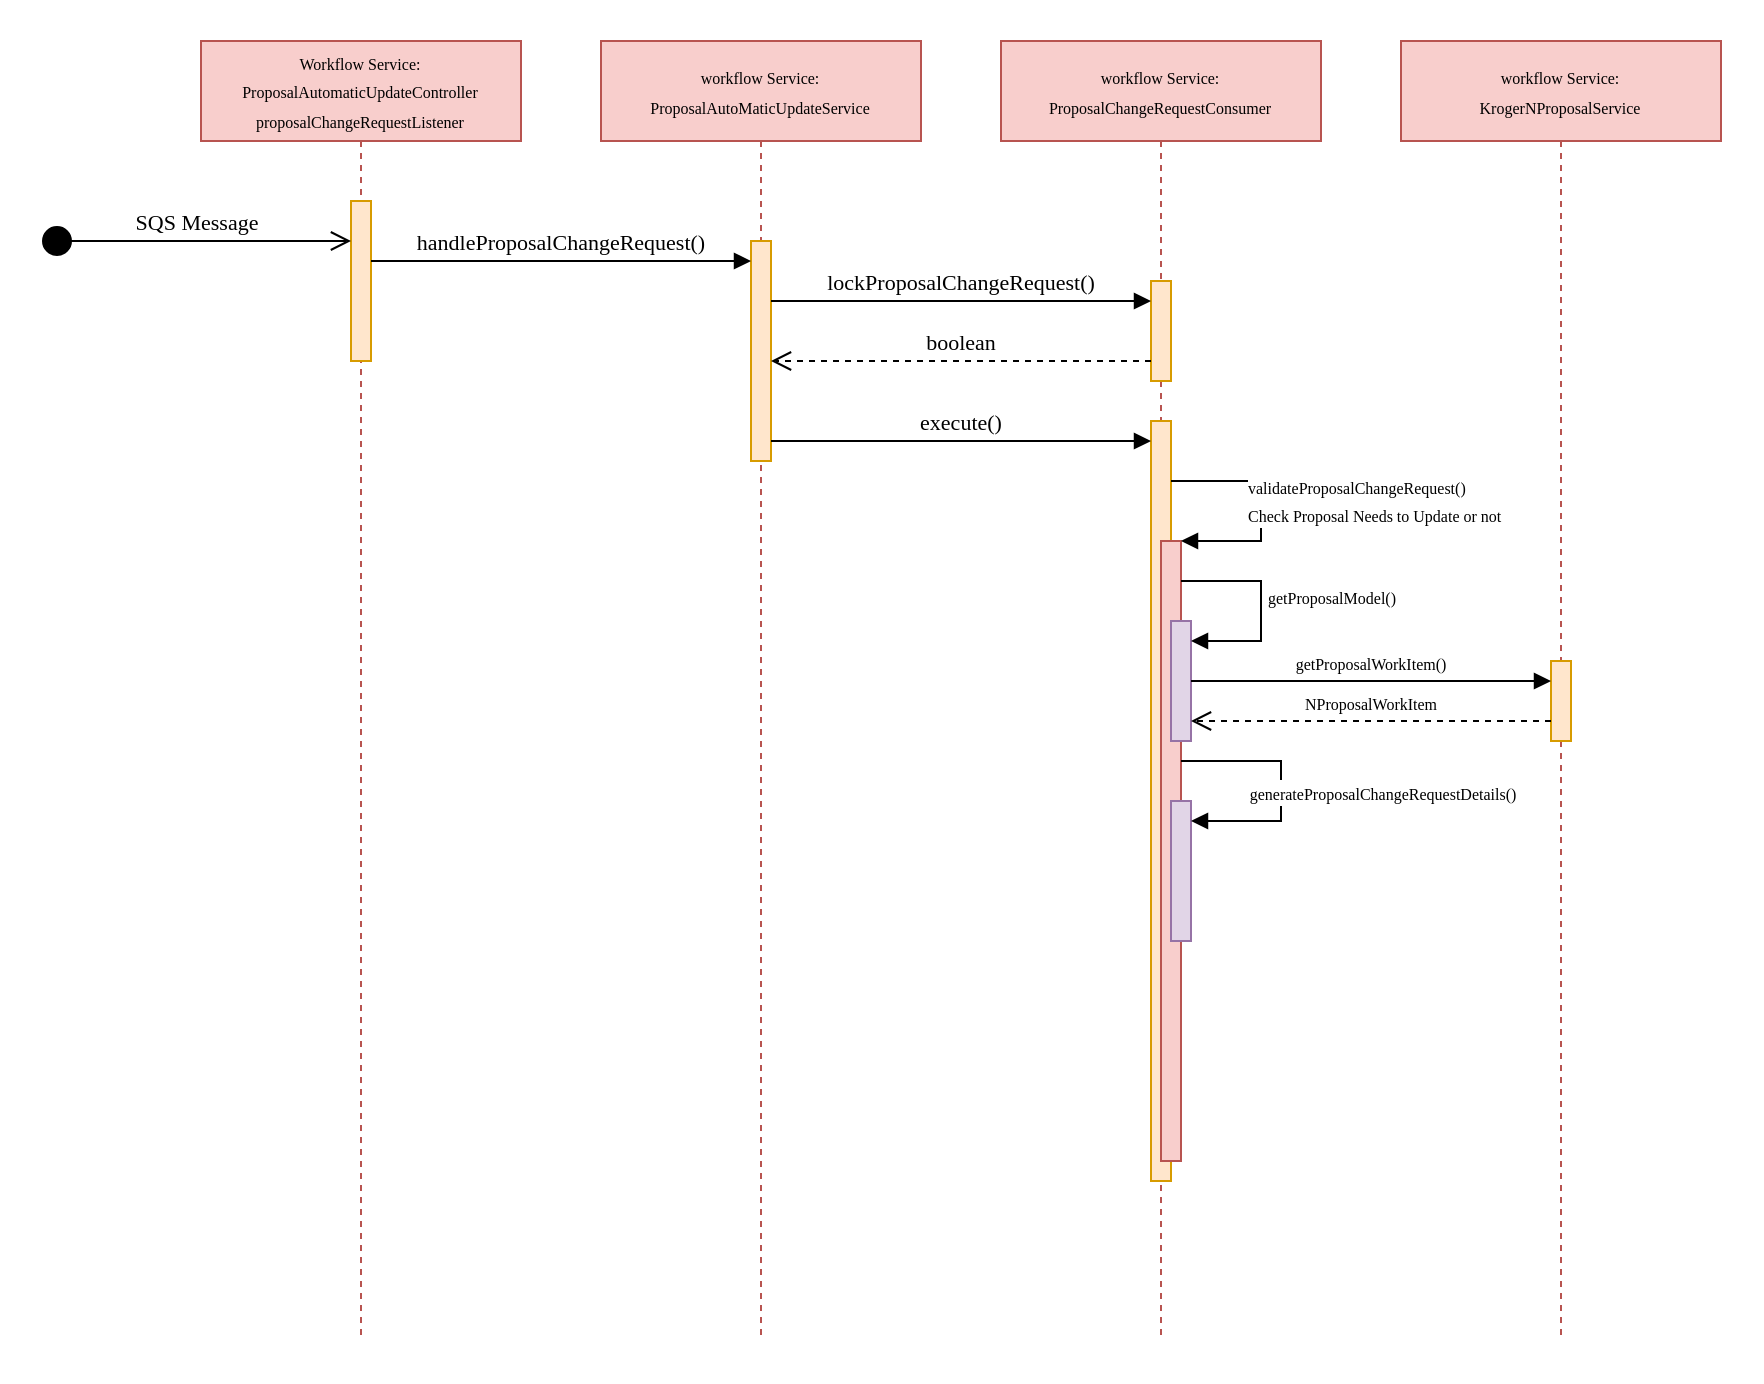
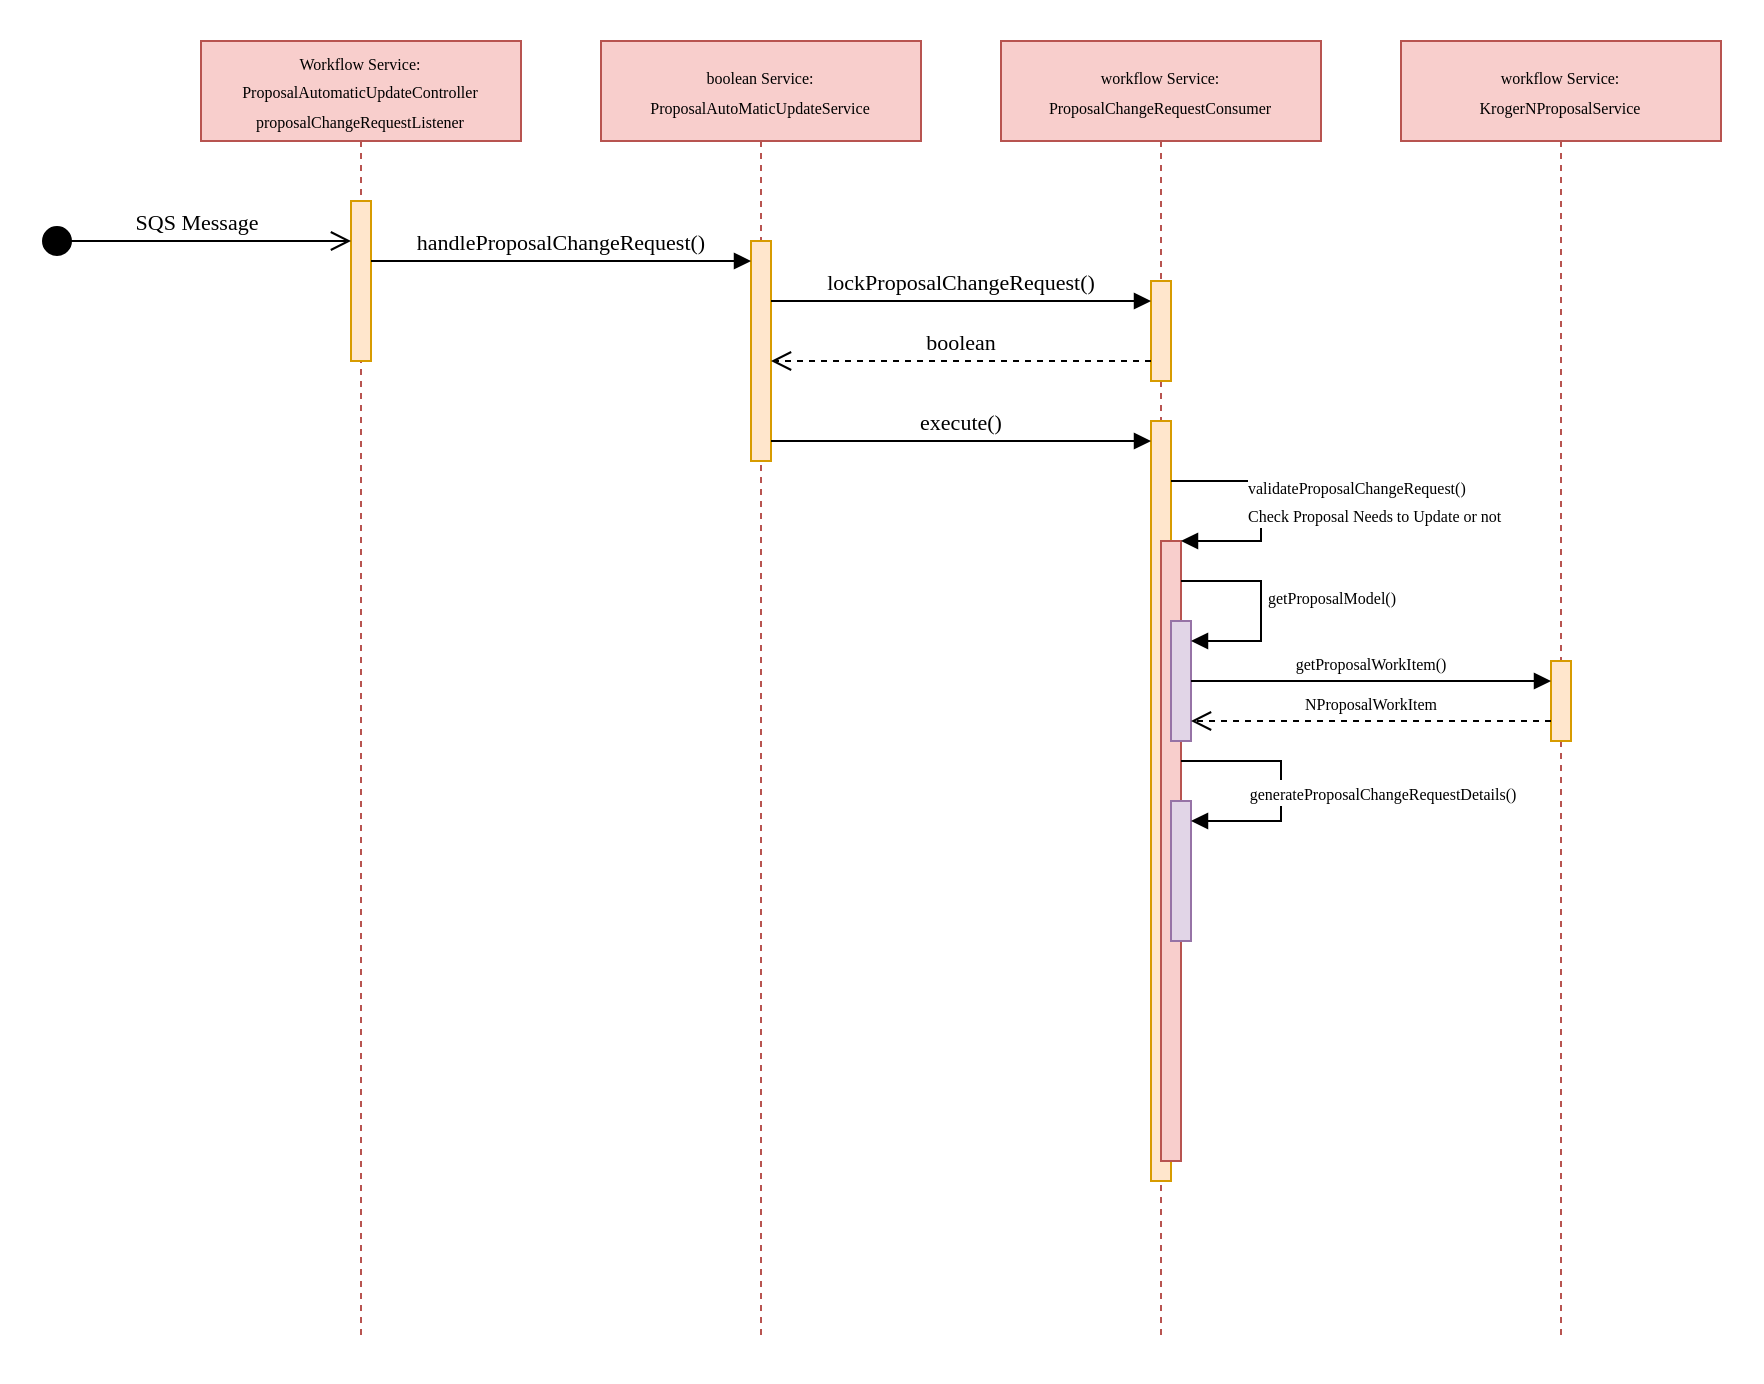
node "workflow Service: ProposalAutoMaticUpdateService": label "workflow Service: ProposalAutoMaticUpdateService" -> "boolean Service: ProposalAutoMaticUpdateService"
